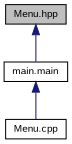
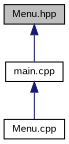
node "main.main": label "main.main" -> "main.cpp"
